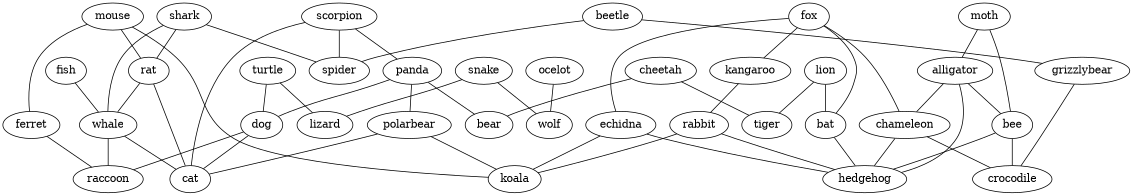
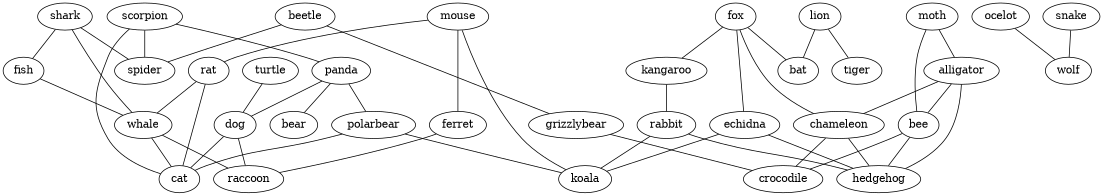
edge "shark" -- "rat": now "shark" -- "fish"
node "cheetah": removed
node "lizard": removed
edge "bat" -- "hedgehog": removed
